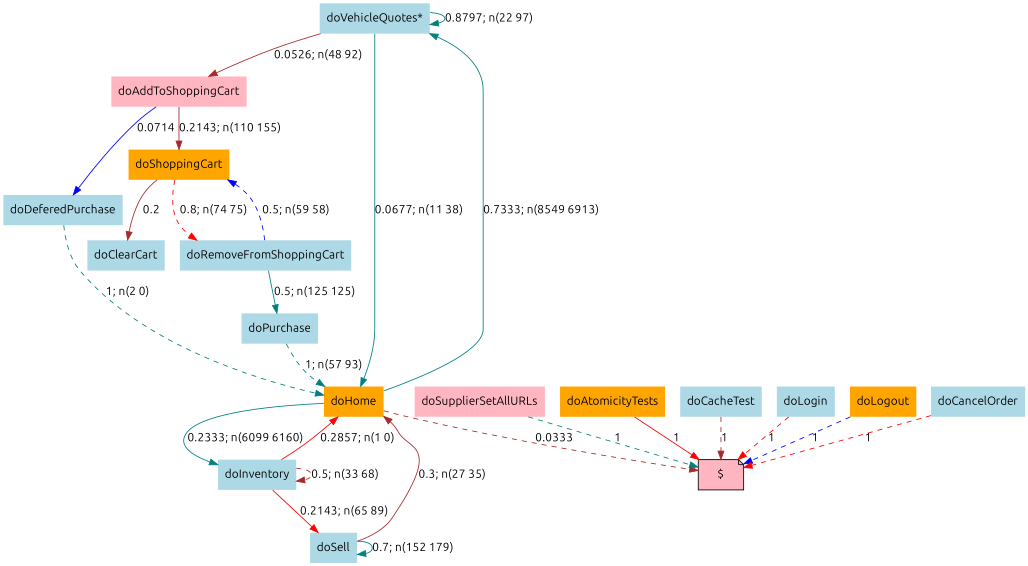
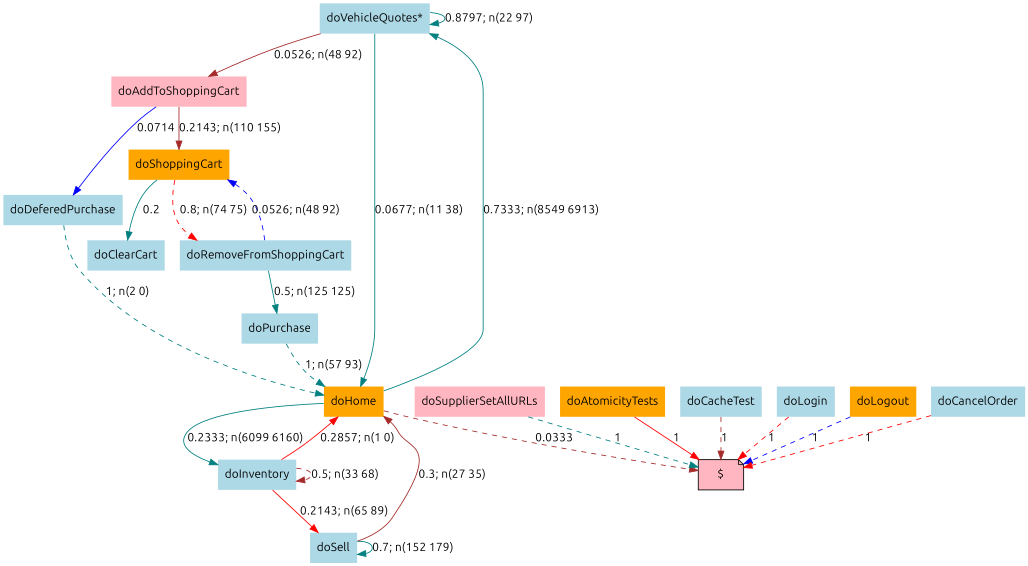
edge "doShoppingCart" -> "doClearCart": color brown -> teal
edge "doRemoveFromShoppingCart" -> "doShoppingCart": label "0.5; n(59 58)" -> "0.0526; n(48 92)"
